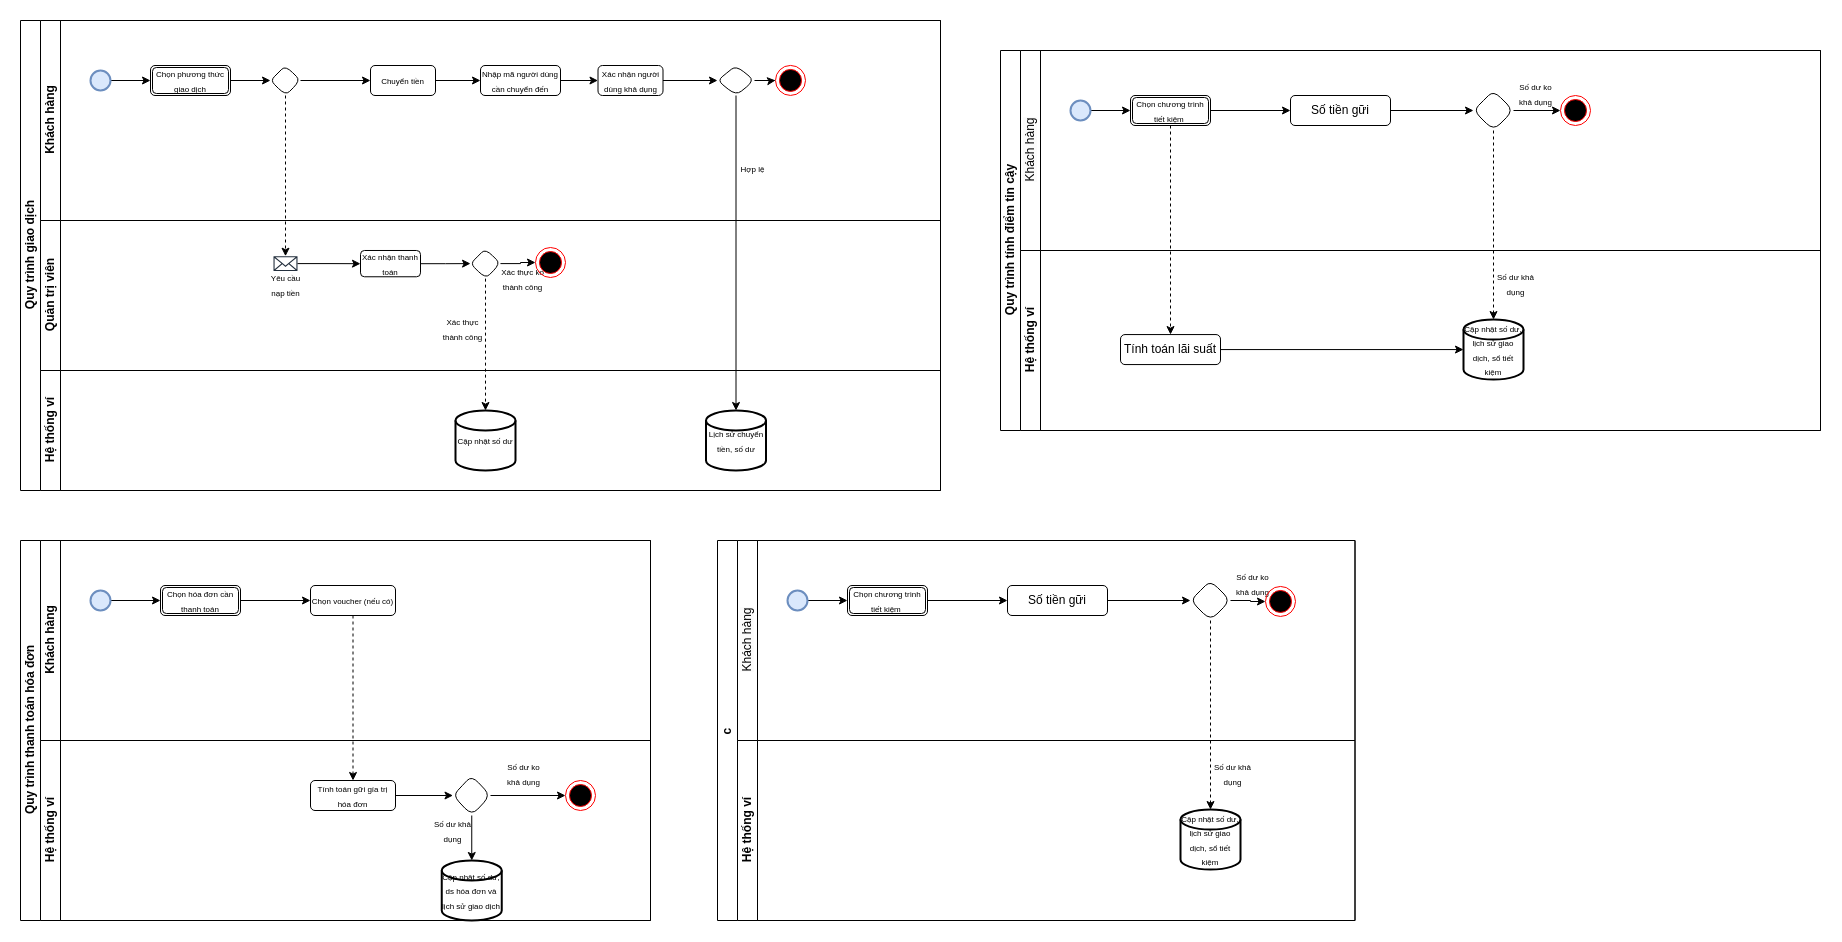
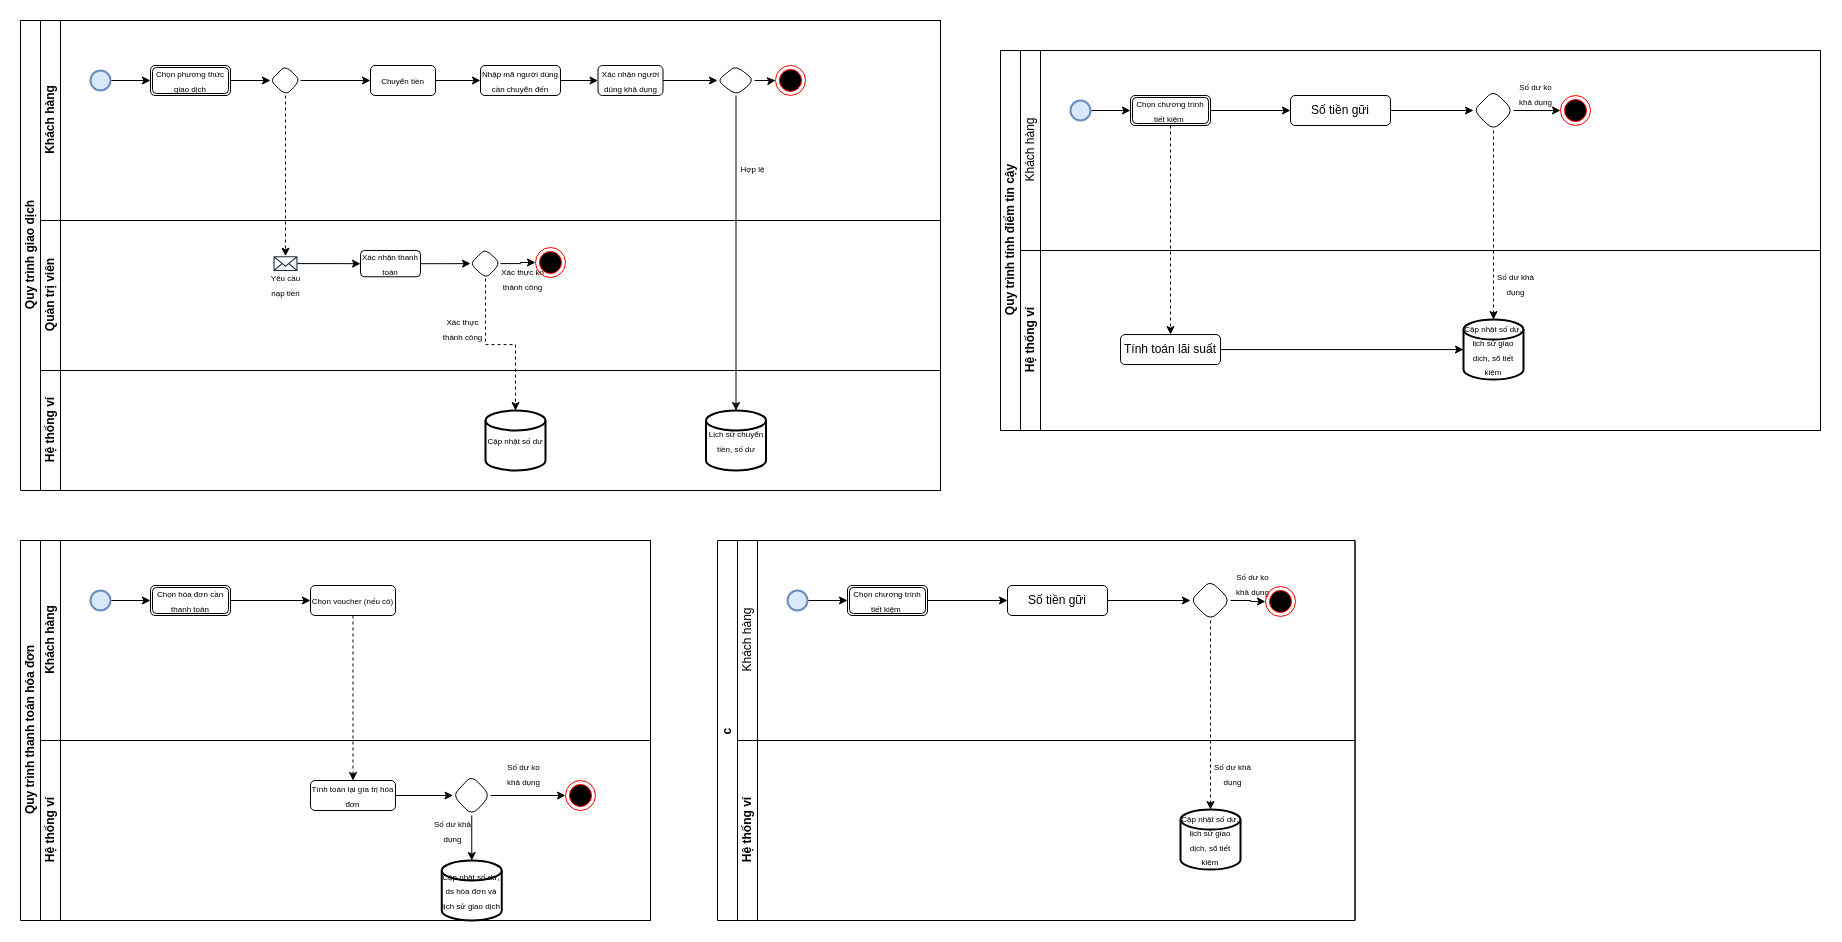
node "Cập nhật số dư": moved (486, 441) -> (516, 441)
node "Chọn hóa đơn cần thanh toán": moved (201, 601) -> (191, 601)
node "Tính toán gữi gía trị hóa đơn": label "Tính toán gữi gía trị hóa đơn" -> "Tính toán lại gía trị hóa đơn"
